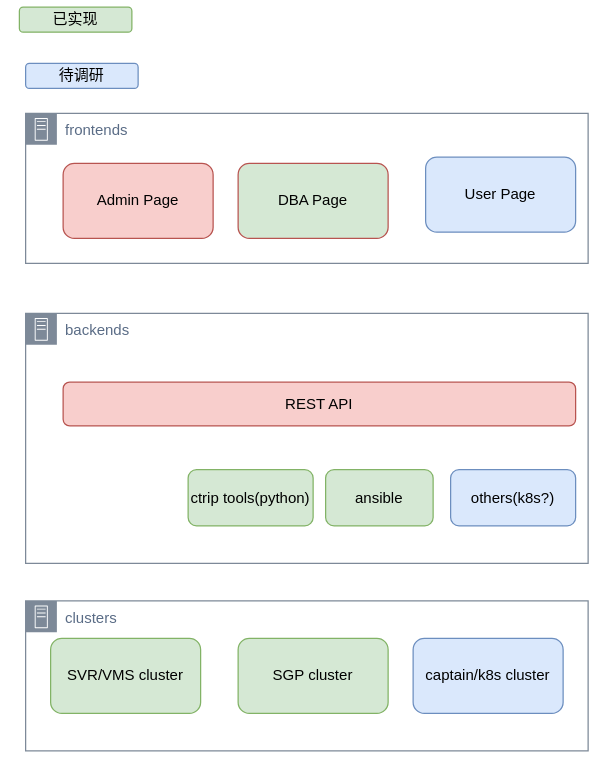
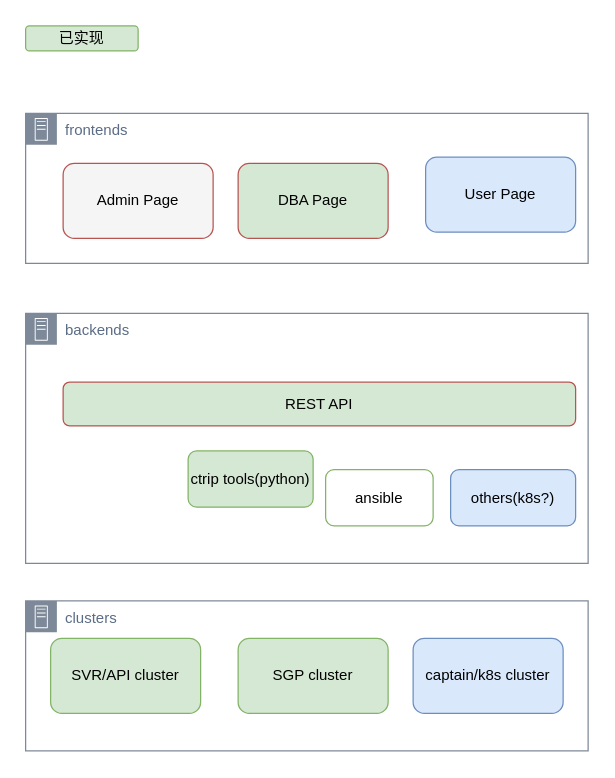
node "已实现": moved (76, 19) -> (82, 38)
node "待调研": removed
node "Admin Page": fillcolor #f8cecc -> #f5f5f5
node "REST API": fillcolor #f8cecc -> #d5e8d4
node "ctrip tools(python)": moved (251, 498) -> (251, 479)
node "ansible": fillcolor #d5e8d4 -> #ffffff
node "SVR/VMS cluster": label "SVR/VMS cluster" -> "SVR/API cluster"
